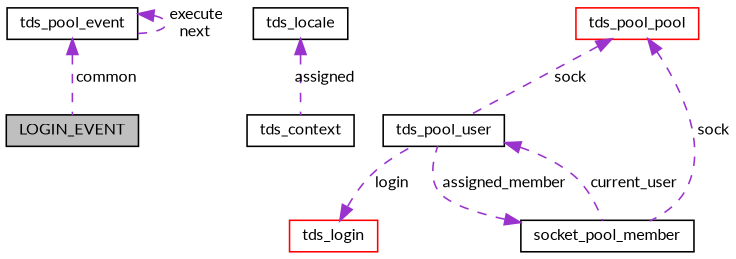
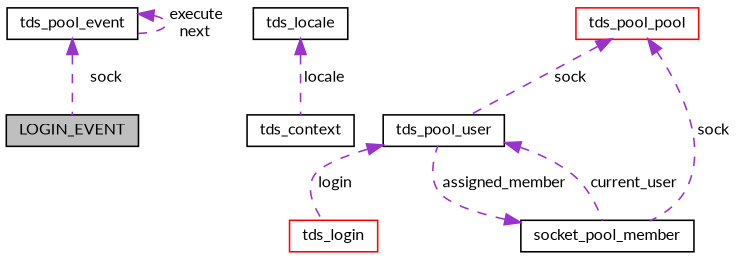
edge "LOGIN_EVENT" -> "tds_pool_event": label " common" -> " sock"
edge "tds_context" -> "tds_locale": label " assigned" -> " locale"
edge "tds_pool_user" -> "tds_login": reversed
